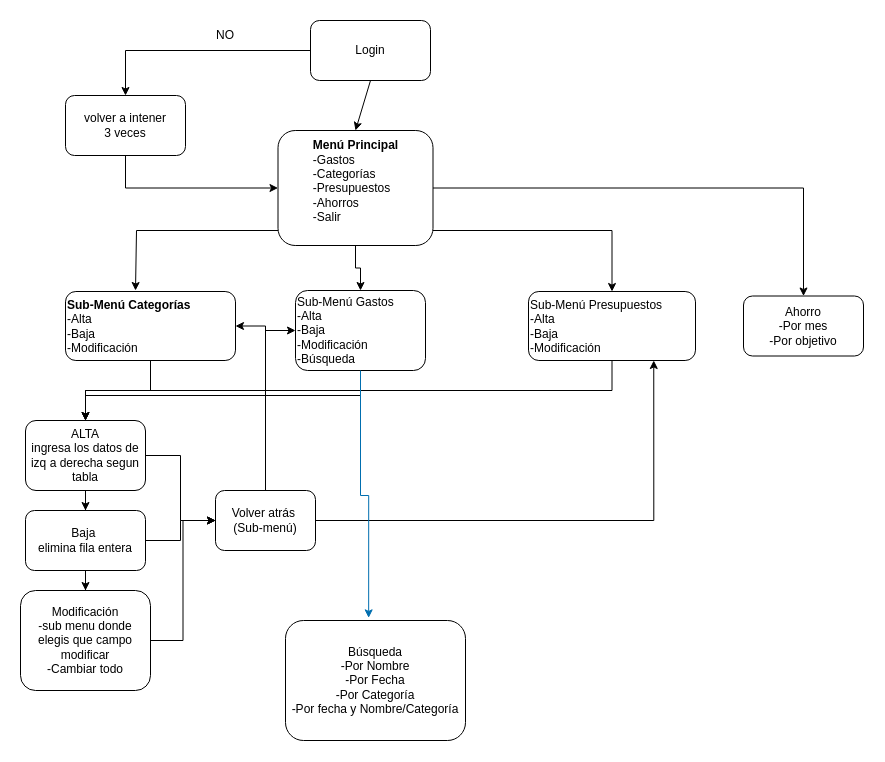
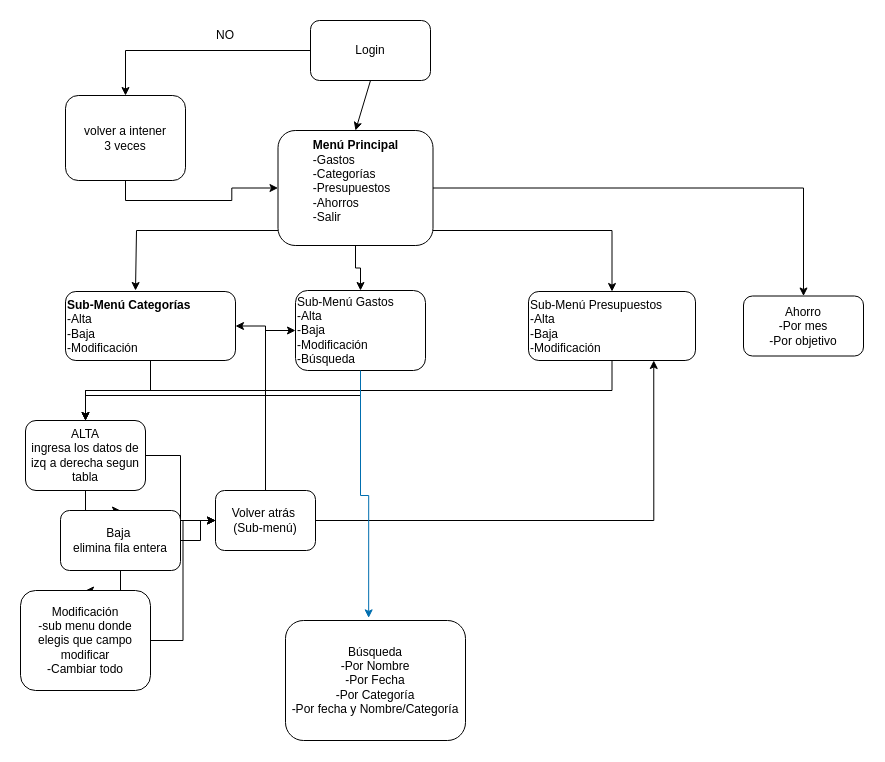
node "volver a intener 3 veces": size 120x60 -> 120x85
node "Baja elimina fila entera": moved (86, 541) -> (121, 541)
